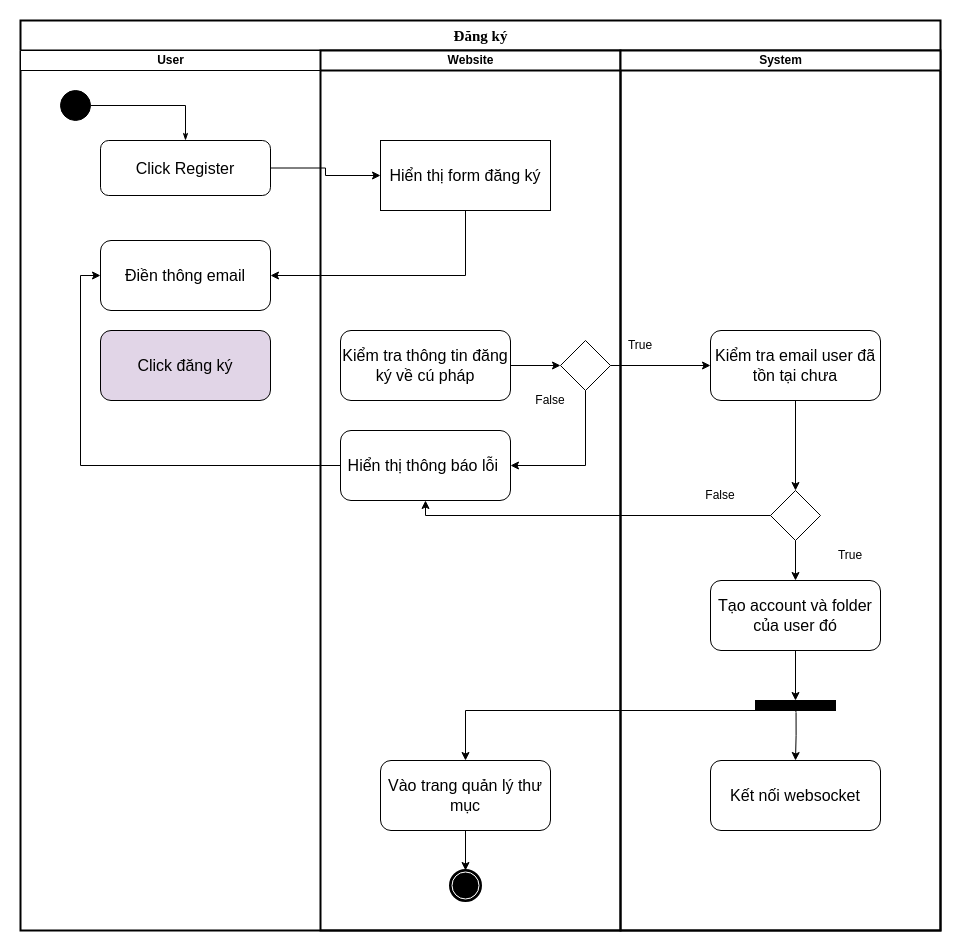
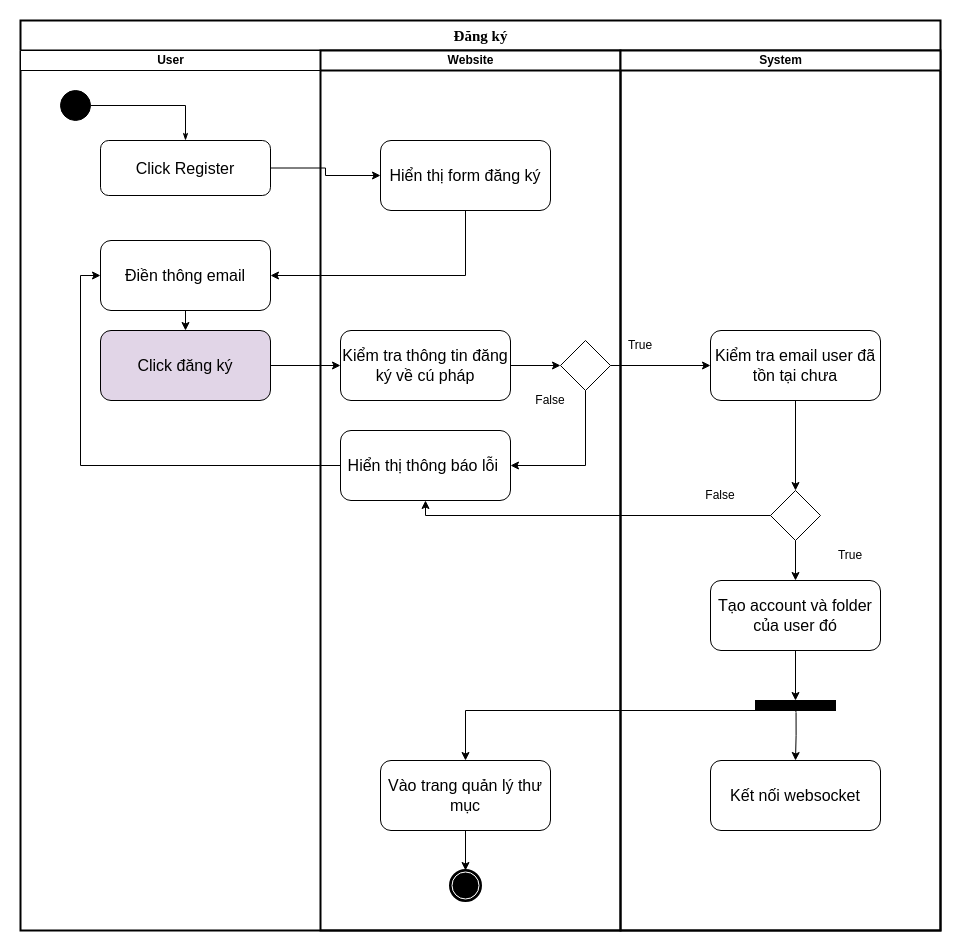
node "Hiển thị form đăng ký": shape rectangle -> rounded rectangle
edge "Điền thông email" -> "Click đăng ký": added
edge "Click đăng ký" -> "Kiểm tra thông tin đăng ký về cú pháp": added
